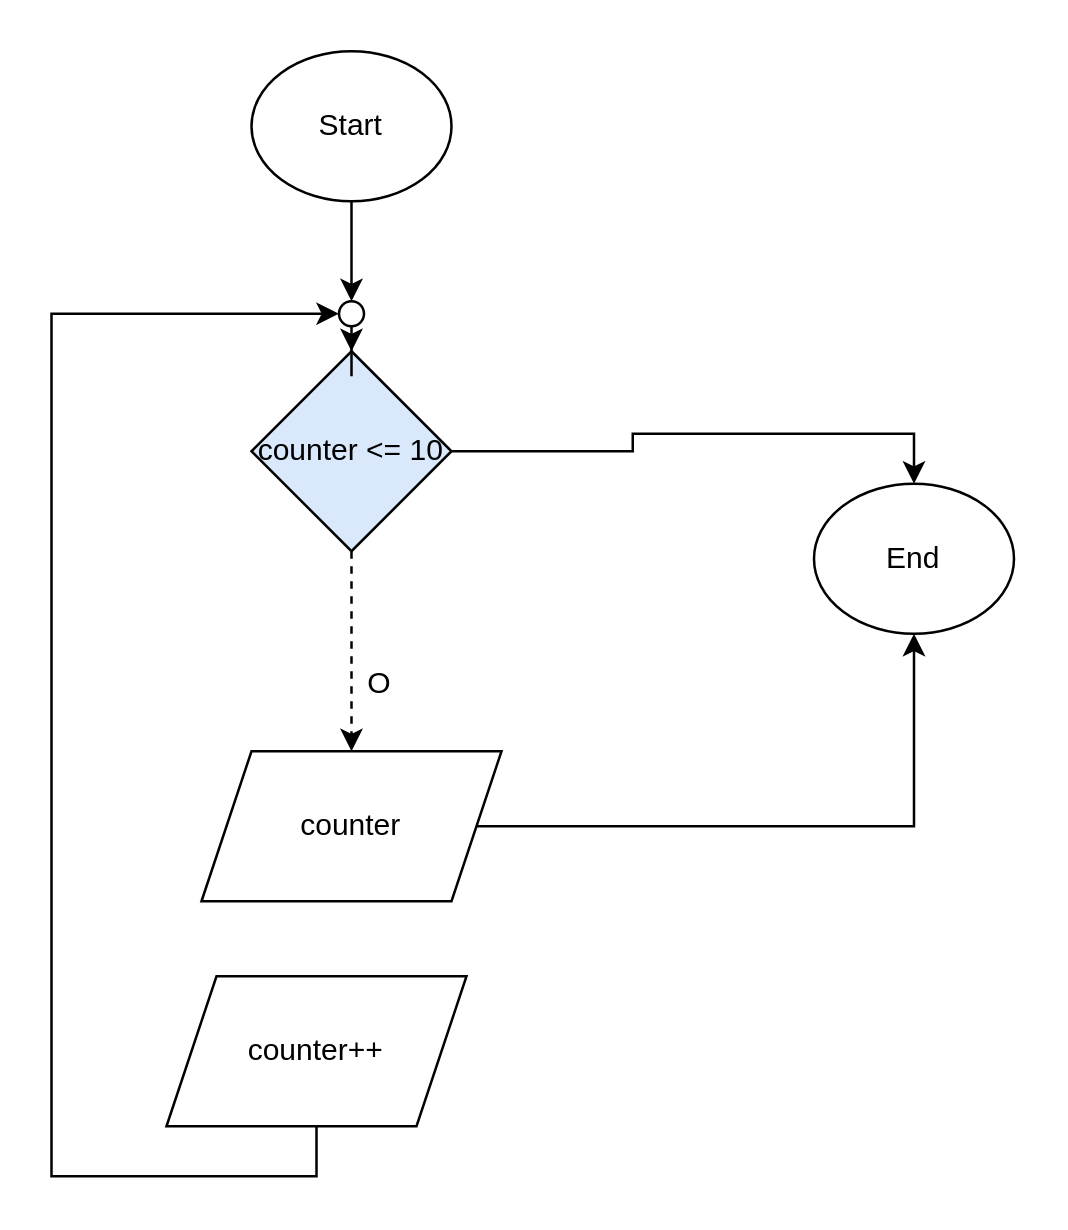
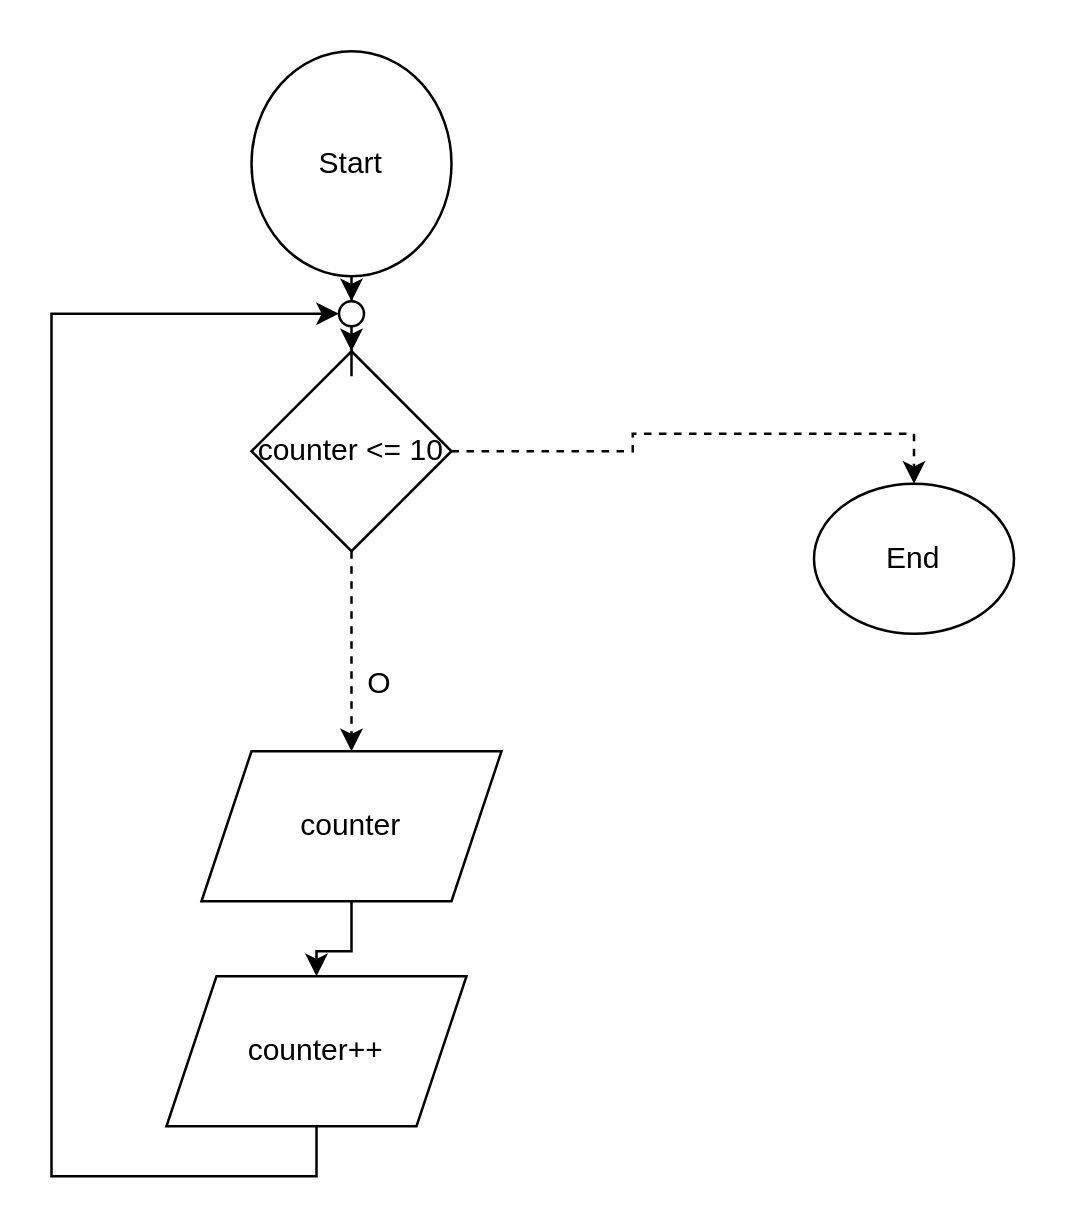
node "Start": size 200x150 -> 200x225
edge "counter <= 10" -> "End": style solid -> dashed
node "counter <= 10": fillcolor #dae8fc -> #ffffff
edge "counter" -> "End": now "counter" -> "counter++"
